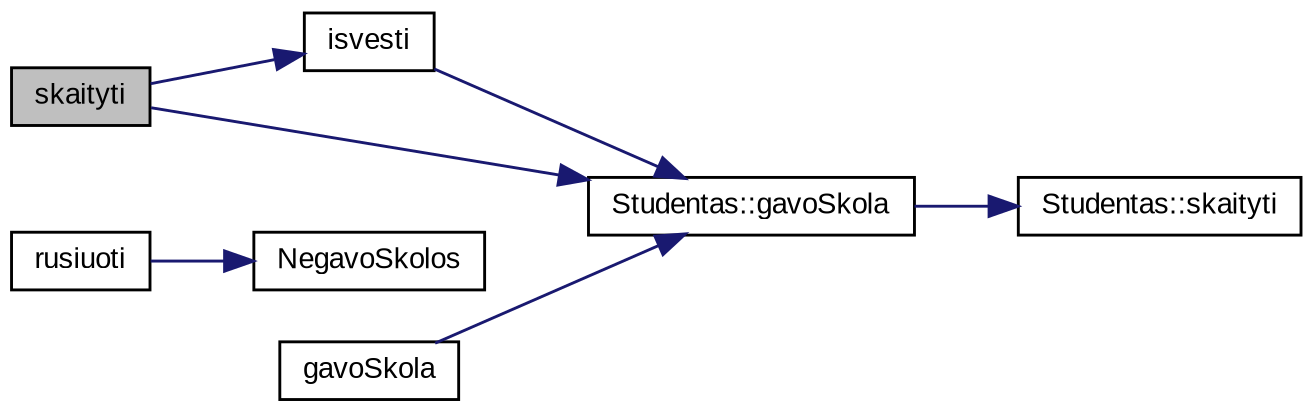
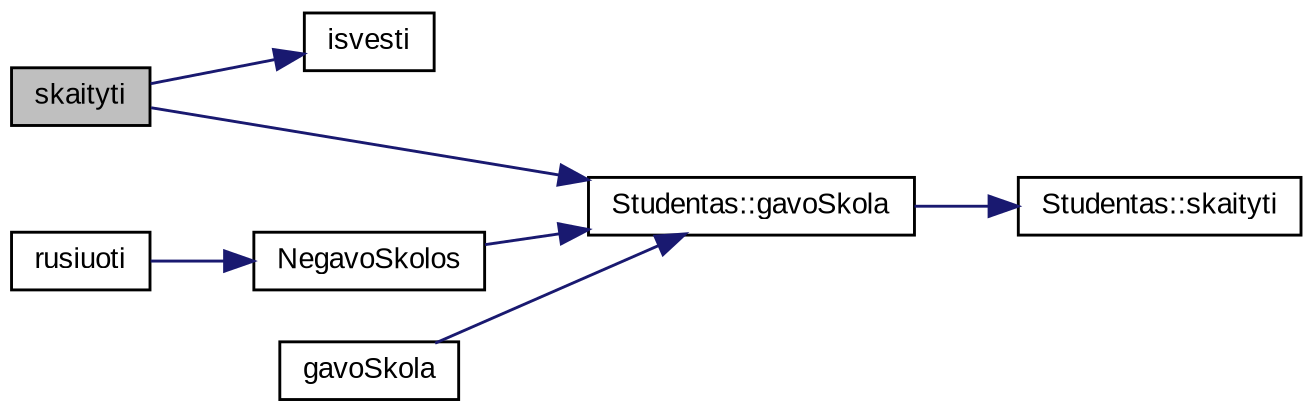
edge "isvesti" -> "Studentas::gavoSkola": now "NegavoSkolos" -> "Studentas::gavoSkola"
